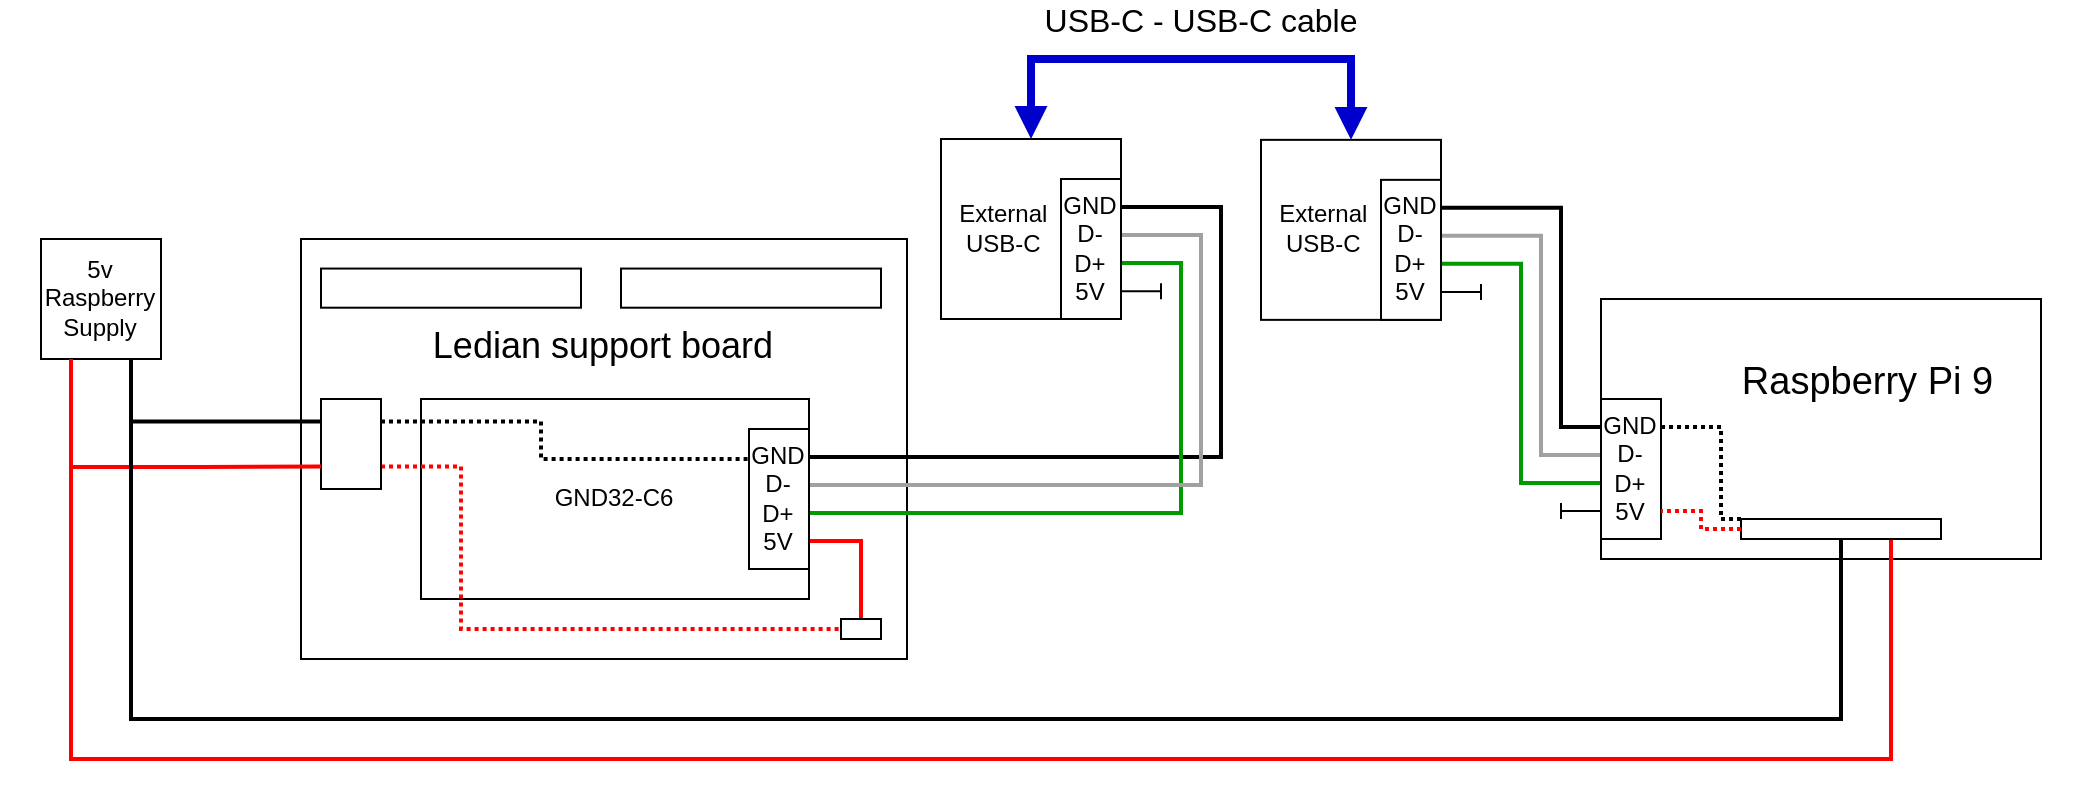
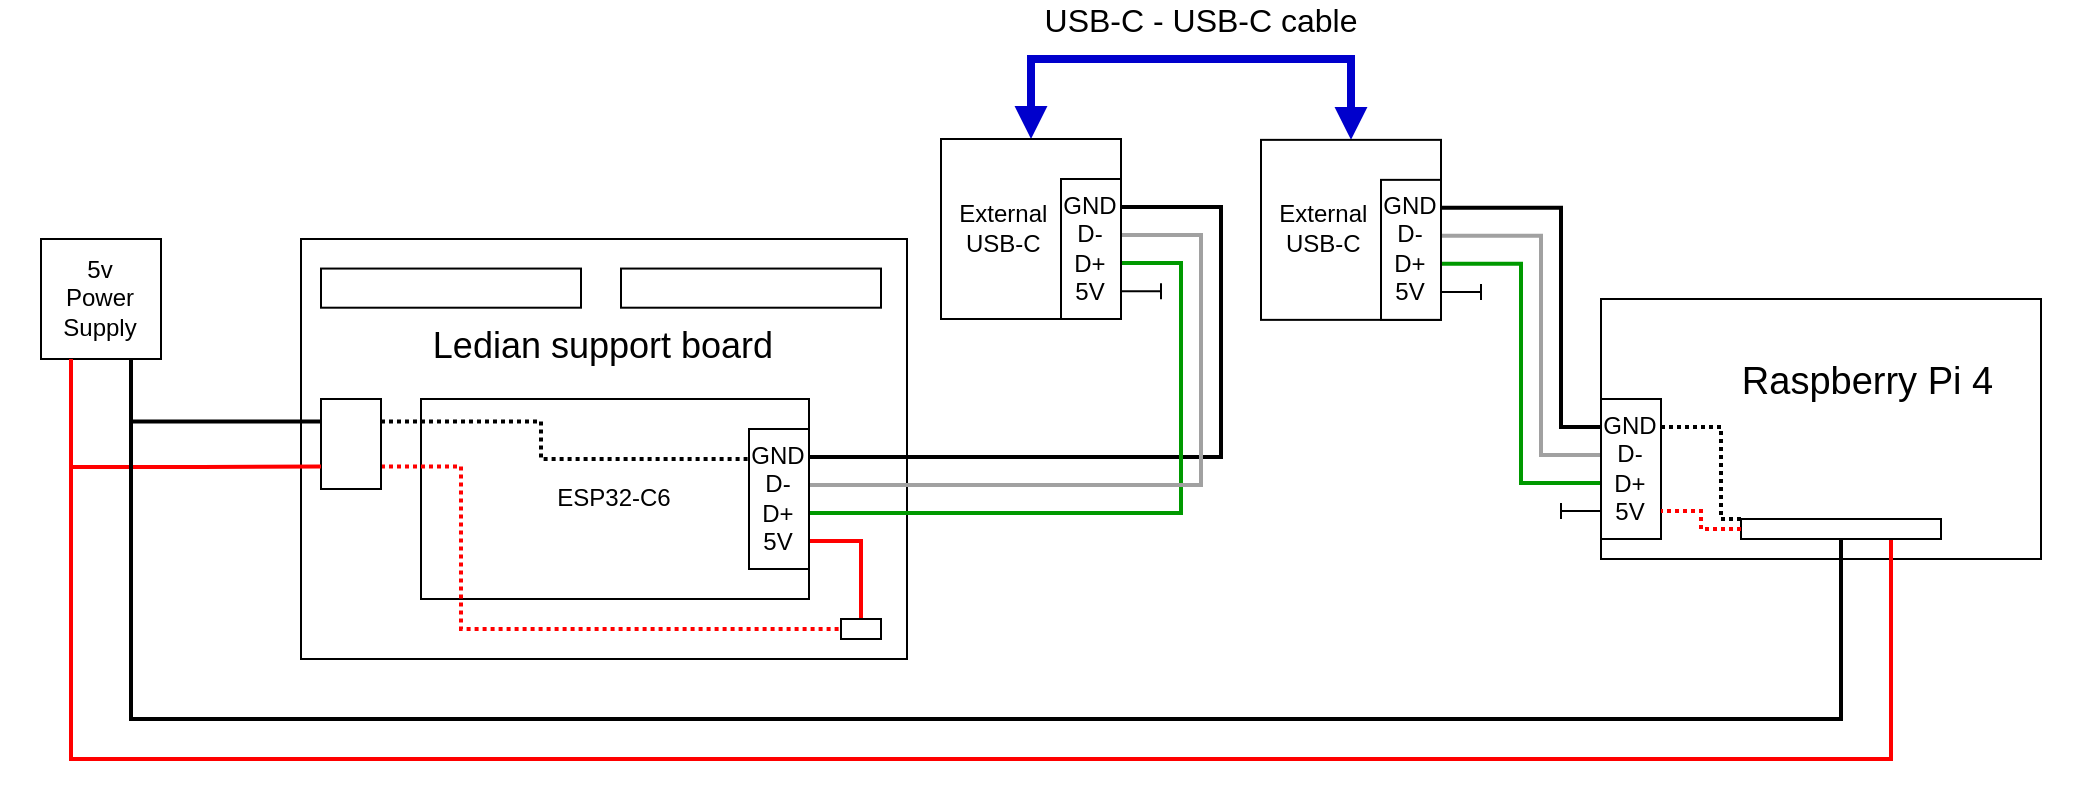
node "5v Raspberry Supply": label "5v Raspberry Supply" -> "5v Power Supply"
node "Raspberry Pi 9": label "Raspberry Pi 9" -> "Raspberry Pi 4"
node "GND32-C6": label "GND32-C6" -> "ESP32-C6"
